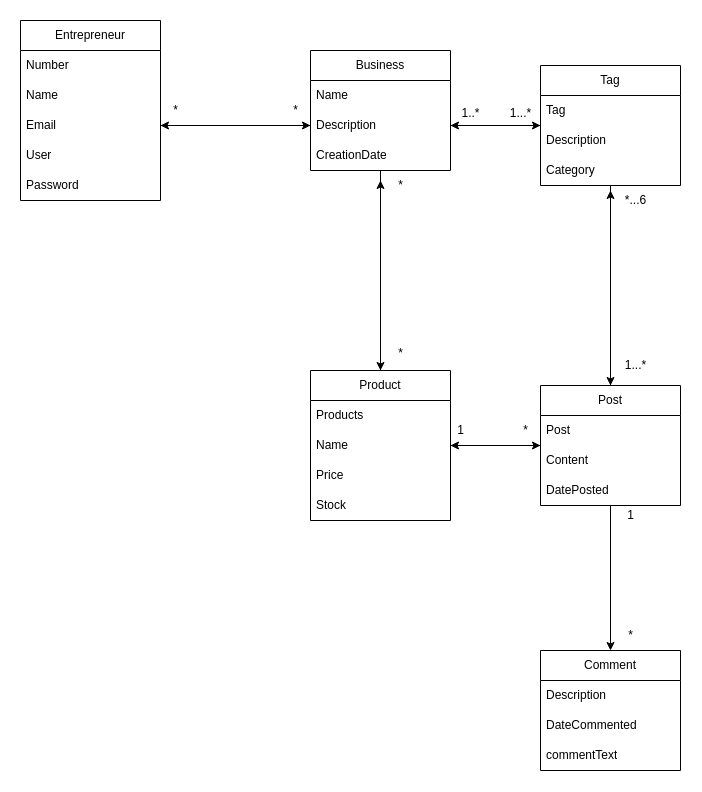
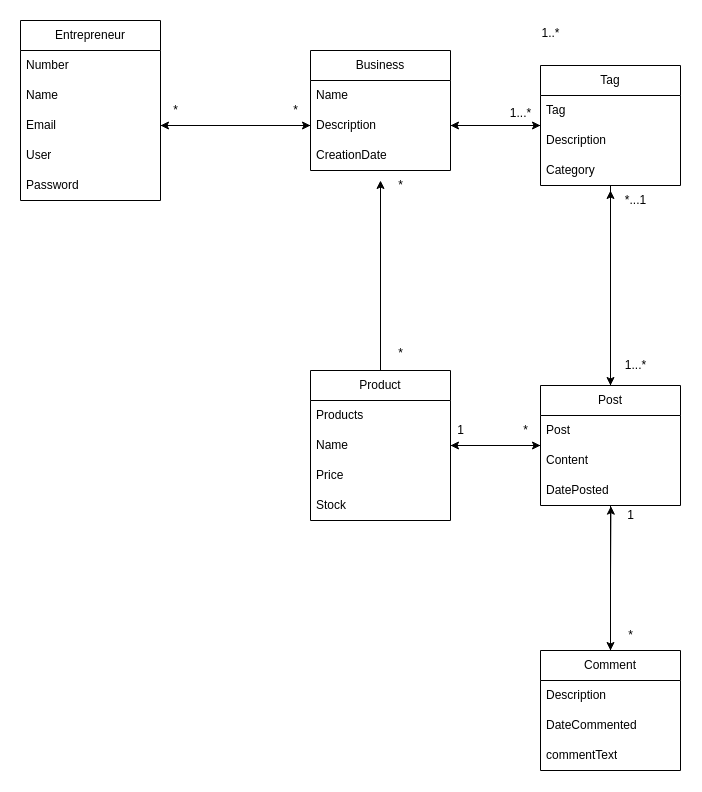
node "1..*": moved (471, 114) -> (551, 34)
edge "Business" -> "Product": removed
node "*...6": label "*...6" -> "*...1"
edge "Comment" -> "DatePosted": added
